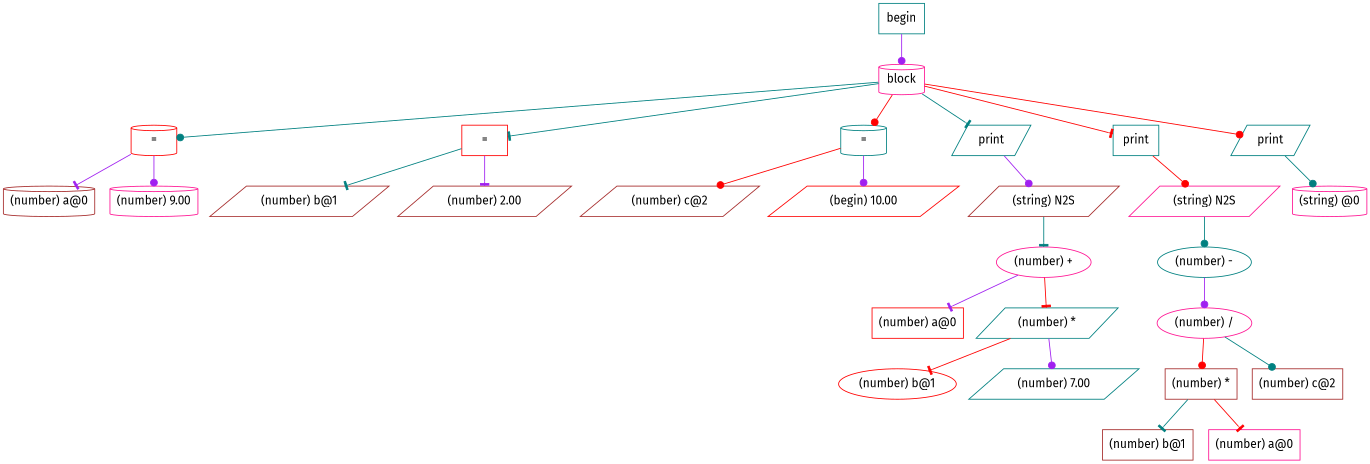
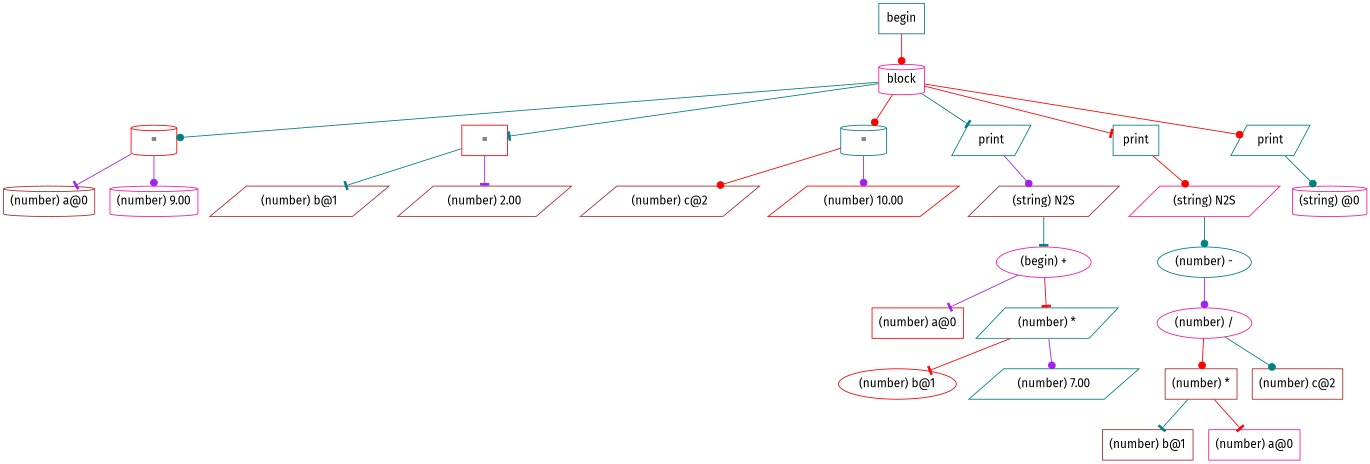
edge "begin" -> "block": color purple -> red
node "(begin) 10.00": label "(begin) 10.00" -> "(number) 10.00"
node "(number) +": label "(number) +" -> "(begin) +"
